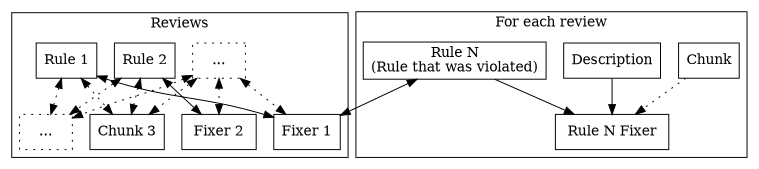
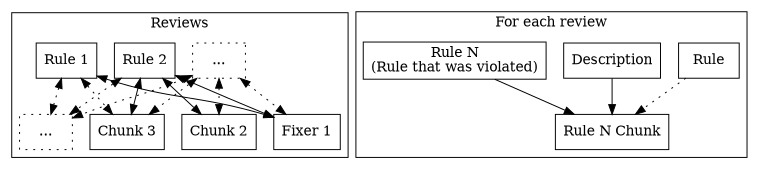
node "Chunk": label "Chunk" -> "Rule"
edge "Rule 2" -- "Chunk 3": style dotted -> solid
edge "Rule N (Rule that was violated)" -- "Fixer 1": now "Rule 2" -- "Fixer 1"
node "Fixer 2": label "Fixer 2" -> "Chunk 2"
node "Rule N Fixer": label "Rule N Fixer" -> "Rule N Chunk"
